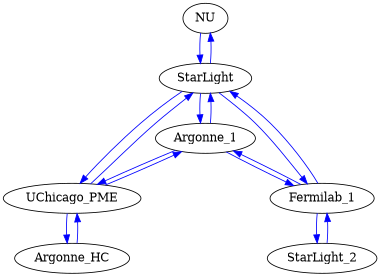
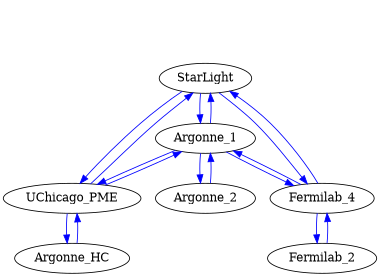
node "NU": removed
node "Argonne_2": added
node "Fermilab_1": label "Fermilab_1" -> "Fermilab_4"
node "StarLight_2": label "StarLight_2" -> "Fermilab_2"
